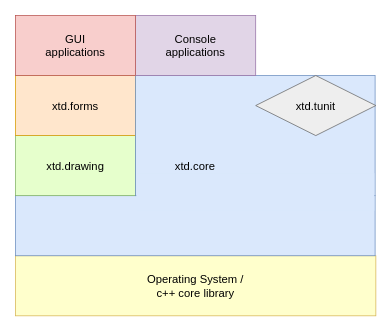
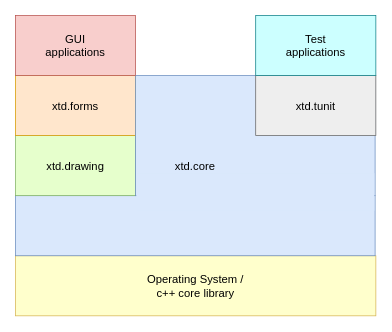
node "Console applications": removed
node "Test applications": added
node "xtd.tunit": shape diamond -> rectangle
